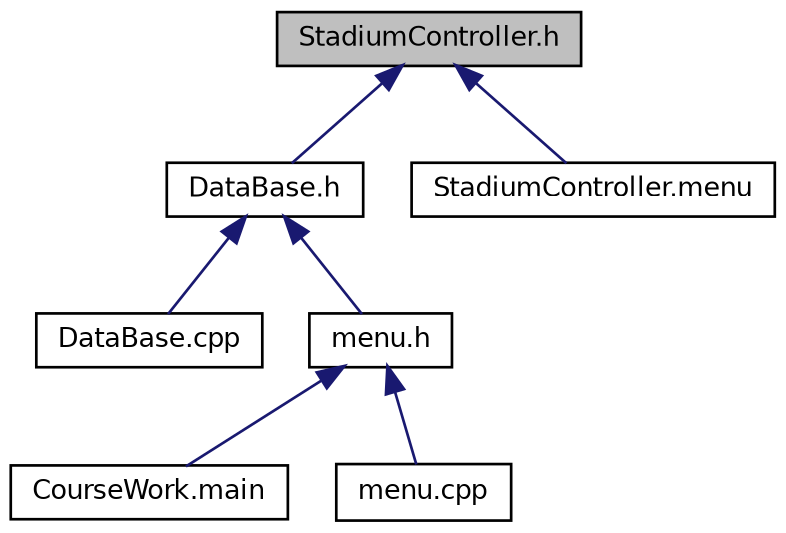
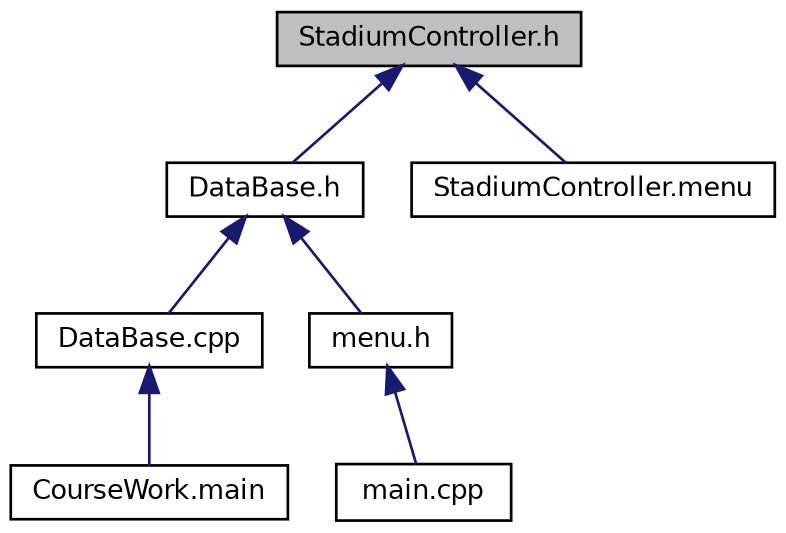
edge "CourseWork.main" -> "menu.h": now "CourseWork.main" -> "DataBase.cpp"
node "menu.cpp": label "menu.cpp" -> "main.cpp"
